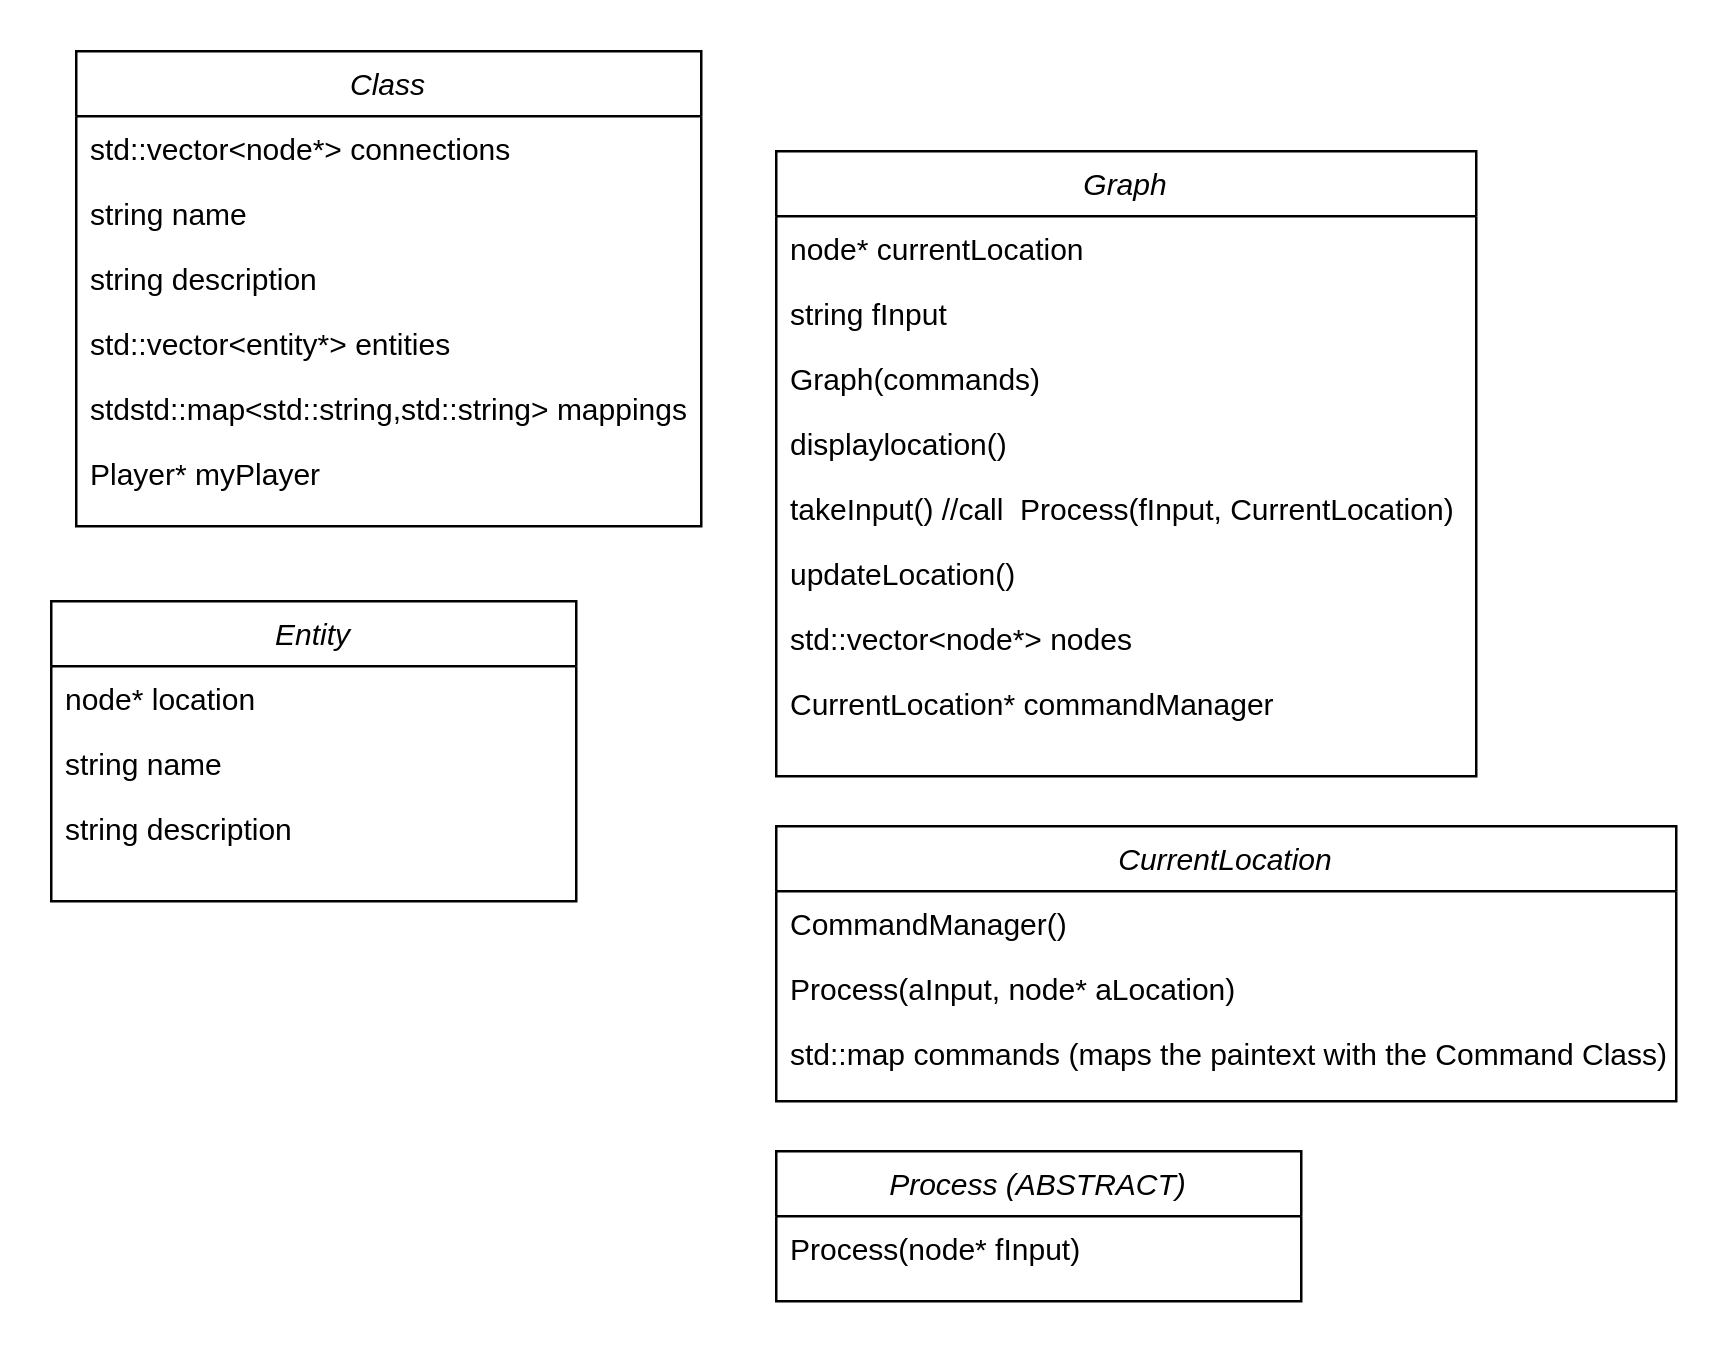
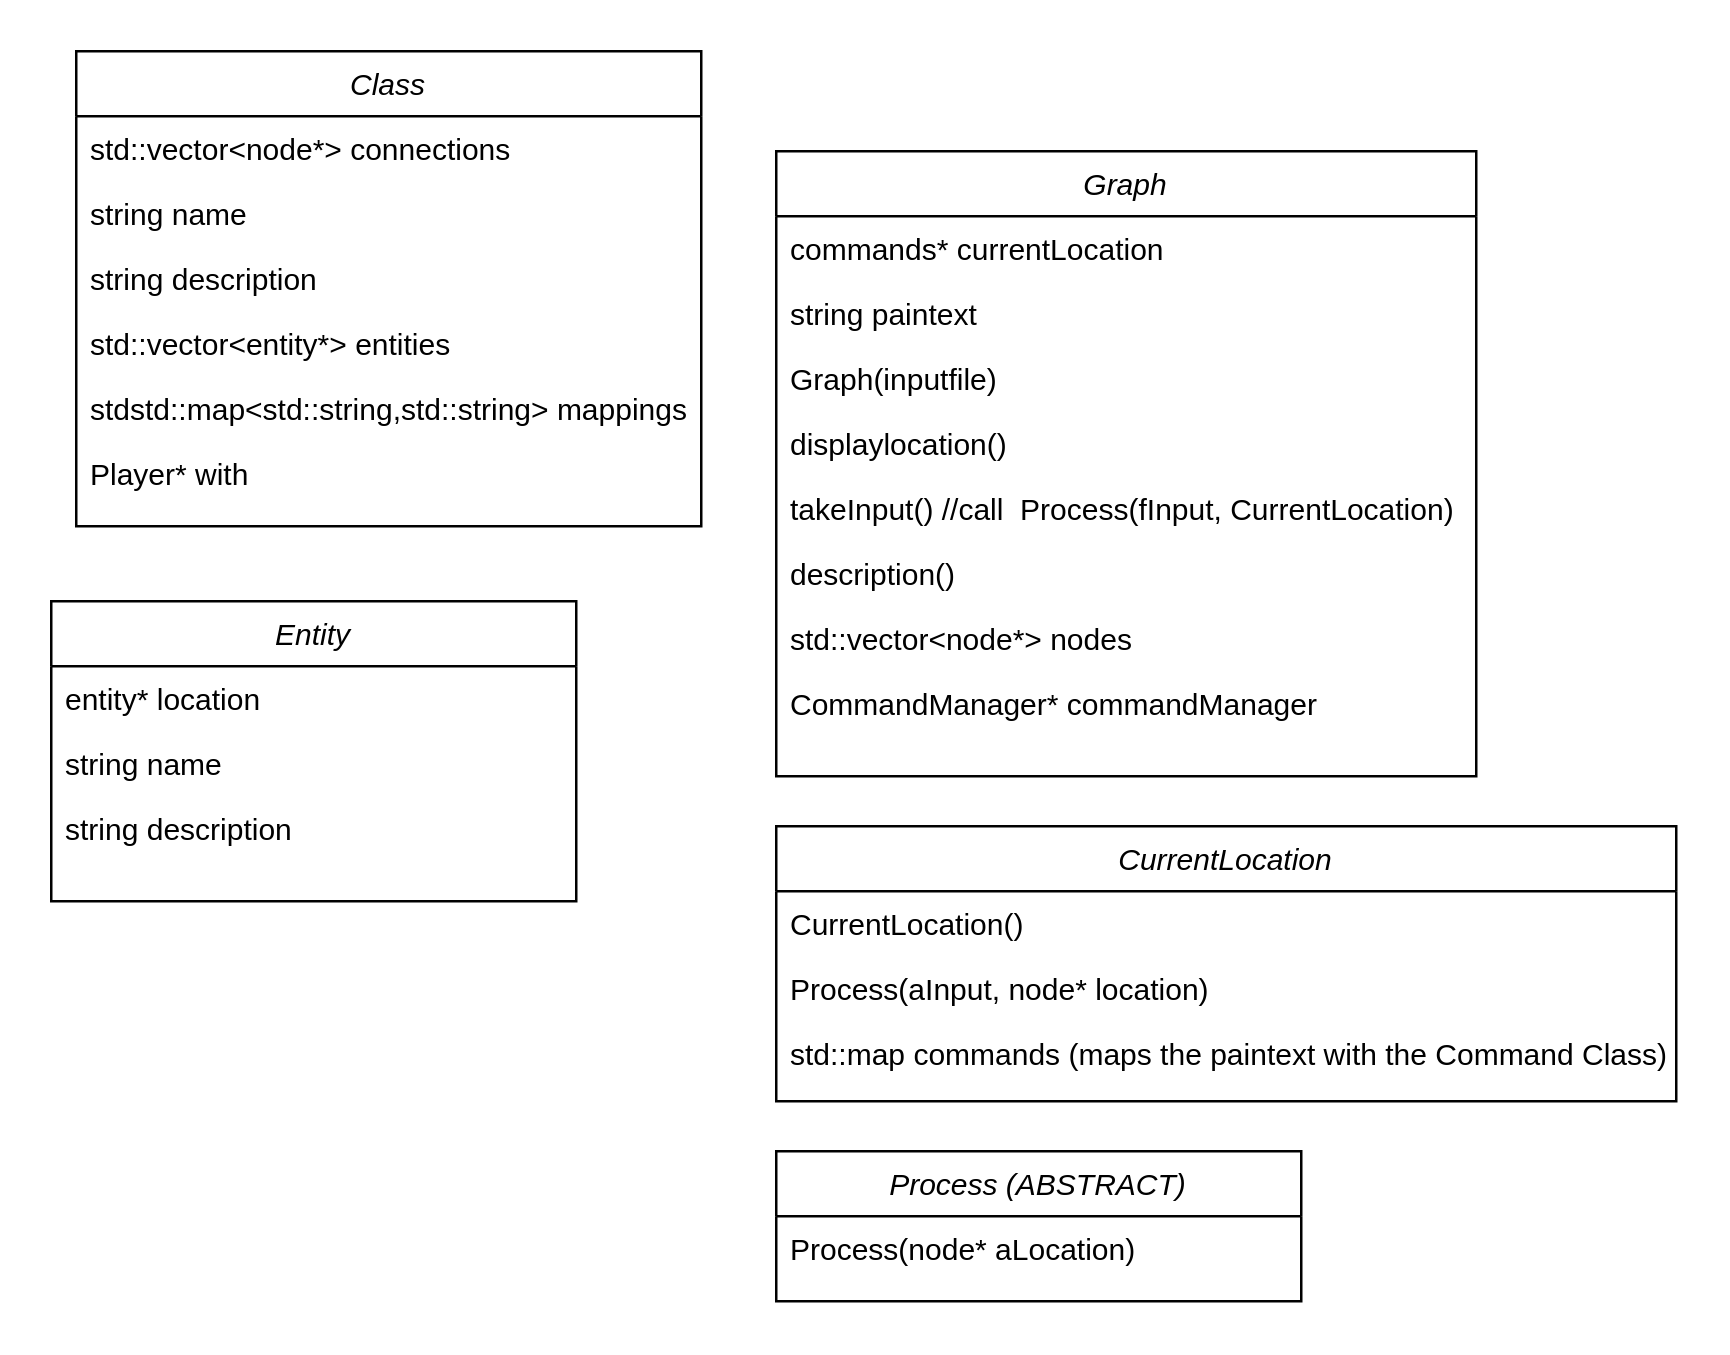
node "node* currentLocation": label "node* currentLocation" -> "commands* currentLocation"
node "string fInput": label "string fInput" -> "string paintext"
node "Graph(commands)": label "Graph(commands)" -> "Graph(inputfile)"
node "Player* myPlayer": label "Player* myPlayer" -> "Player* with"
node "updateLocation()": label "updateLocation()" -> "description()"
node "node* location": label "node* location" -> "entity* location"
node "CurrentLocation* commandManager": label "CurrentLocation* commandManager" -> "CommandManager* commandManager"
node "CommandManager()": label "CommandManager()" -> "CurrentLocation()"
node "Process(aInput, node* aLocation)": label "Process(aInput, node* aLocation)" -> "Process(aInput, node* location)"
node "Process(node* fInput)": label "Process(node* fInput)" -> "Process(node* aLocation)"
